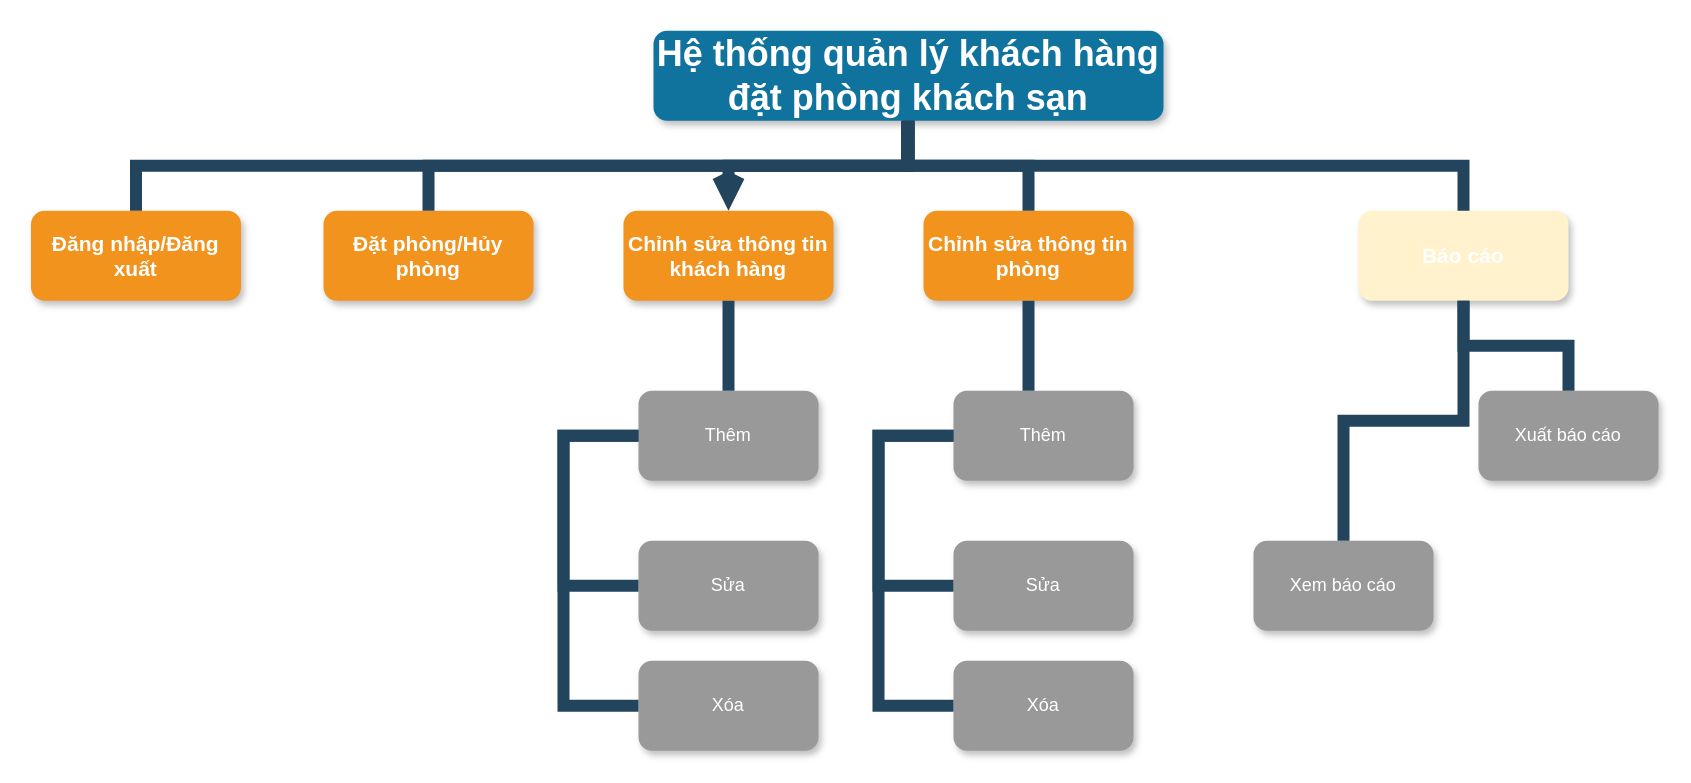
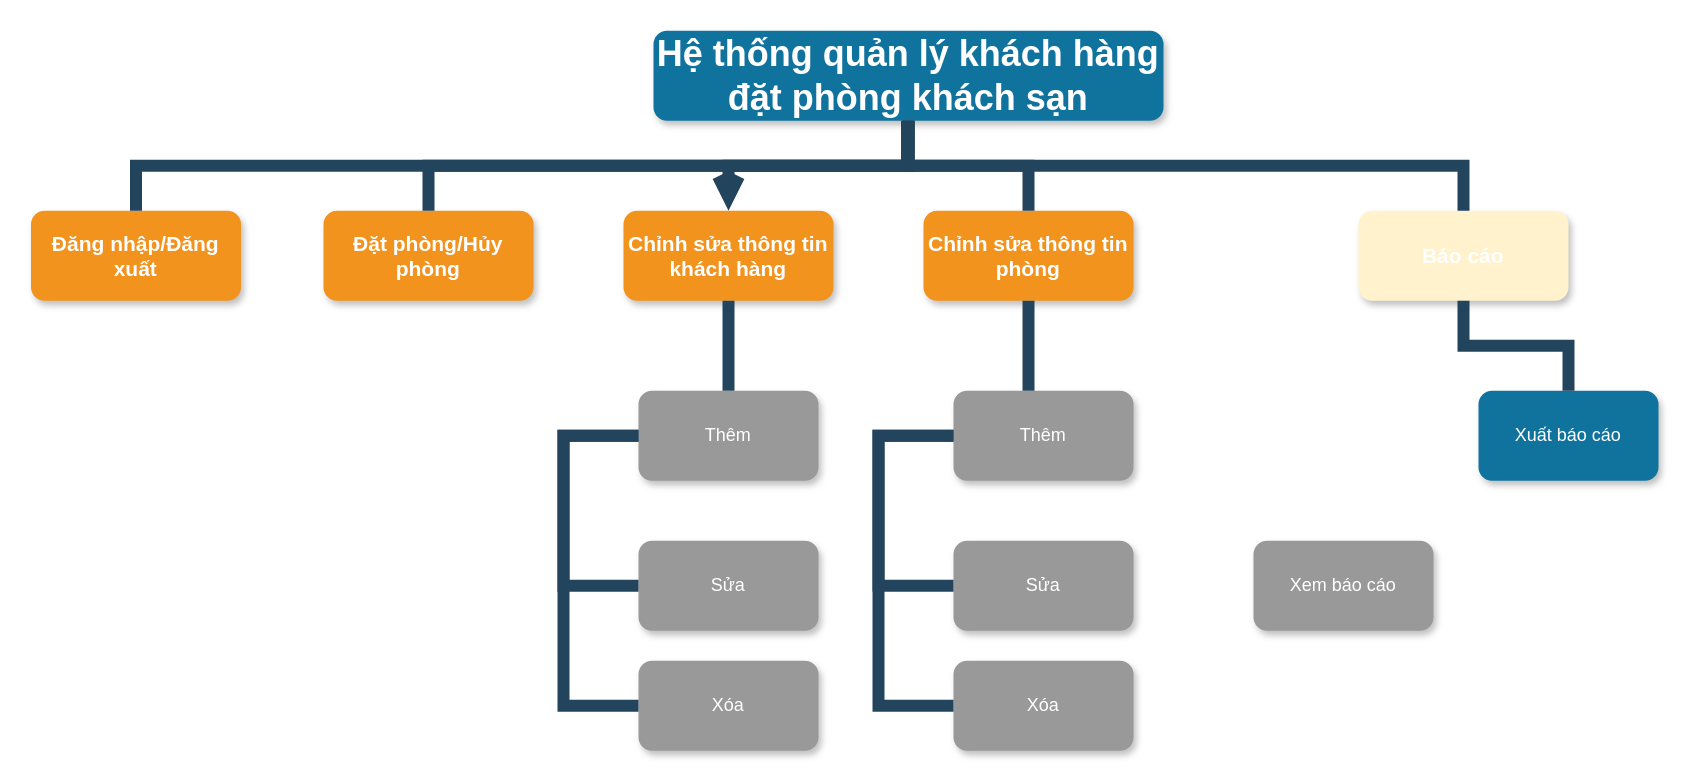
edge "Báo cáo" -- "Xem báo cáo": removed
node "Xuất báo cáo": fillcolor #999999 -> #10739e
